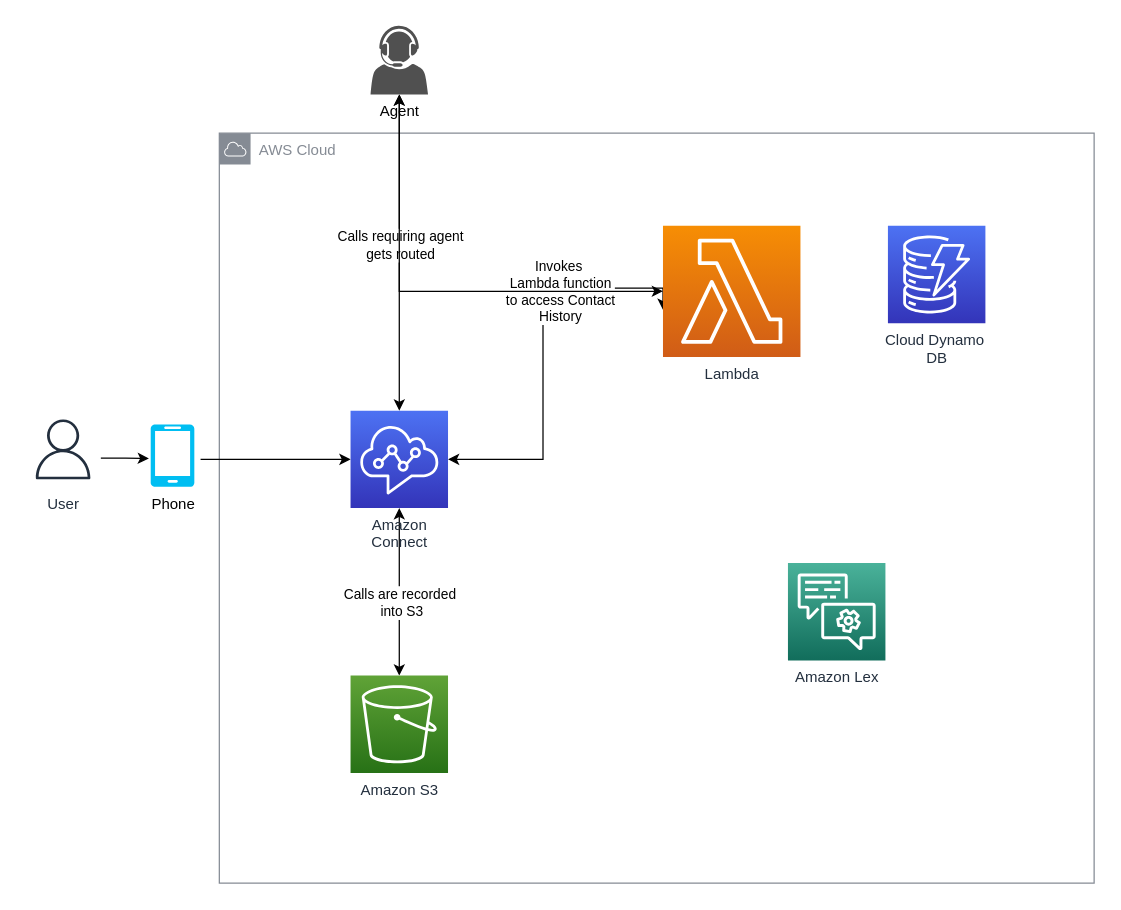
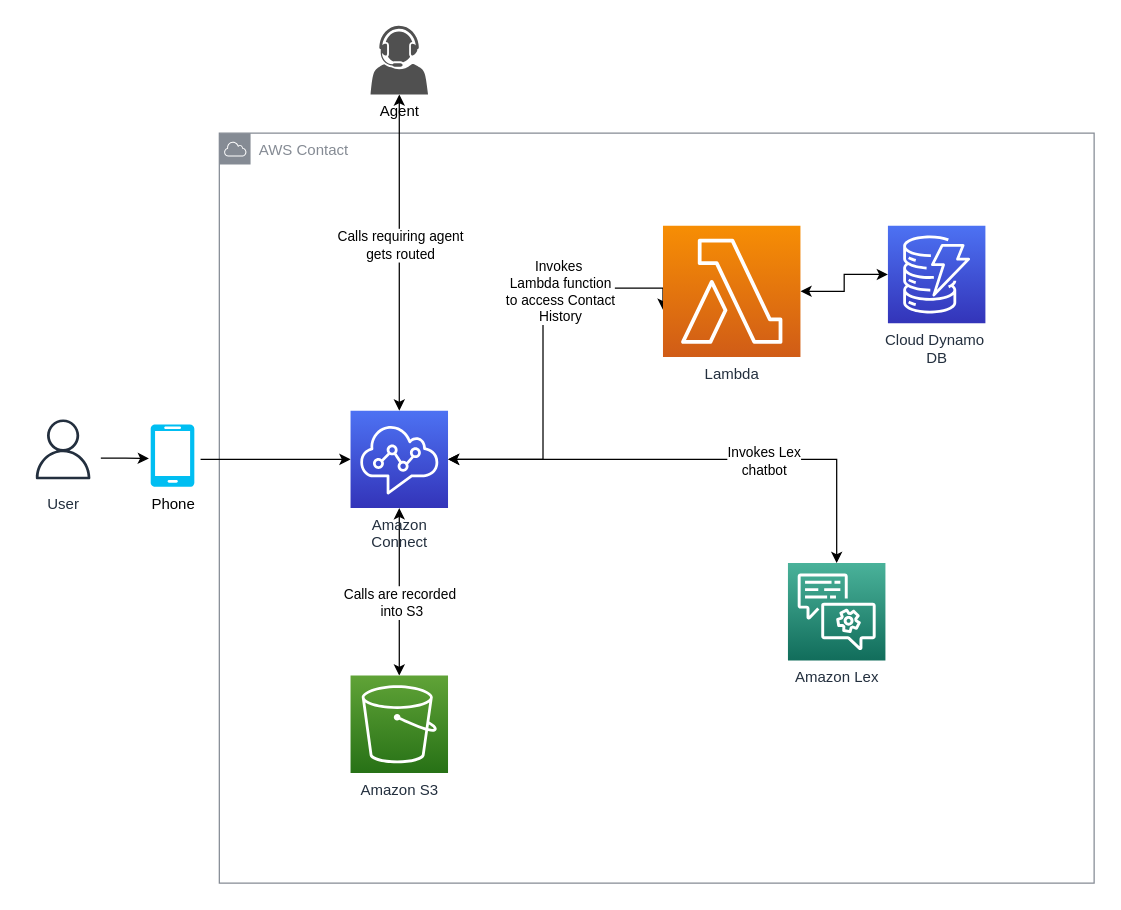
node "AWS Cloud": label "AWS Cloud" -> "AWS Contact"
edge "Agent" -- "Lambda": now "Cloud Dynamo DB" -- "Lambda"
edge "Amazon Connect" -- "Amazon Lex": added, label "Invokes Lex chatbot"
